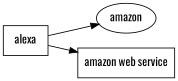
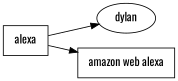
node "amazon": label "amazon" -> "dylan"
node "amazon web service": label "amazon web service" -> "amazon web alexa"
